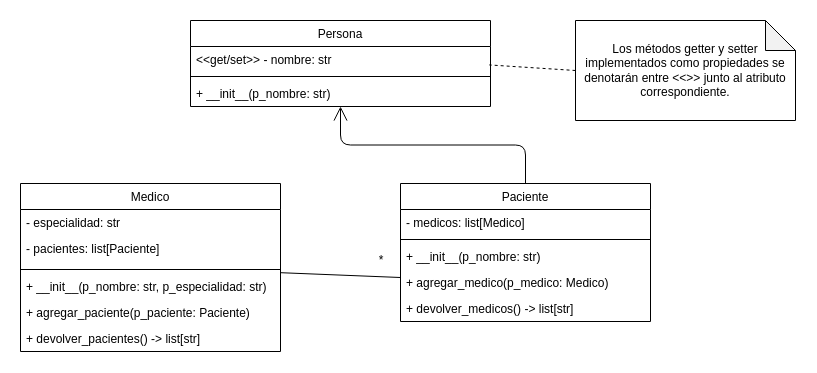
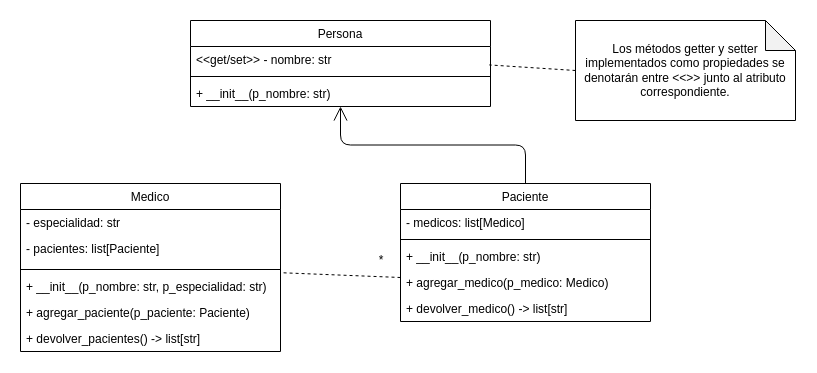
edge "Medico" -- "+ agregar_medico(p_medico: Medico)": style solid -> dashed
node "+ devolver_medicos() -> list[str]": label "+ devolver_medicos() -> list[str]" -> "+ devolver_medico() -> list[str]"
